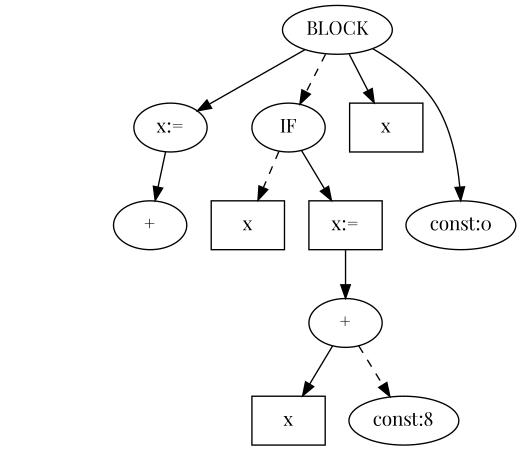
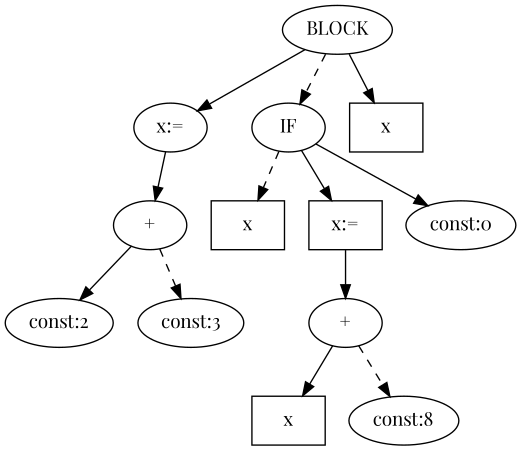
edge "BLOCK" -> "const:0": now "IF" -> "const:0"
node "const:2": added
node "const:3": added
